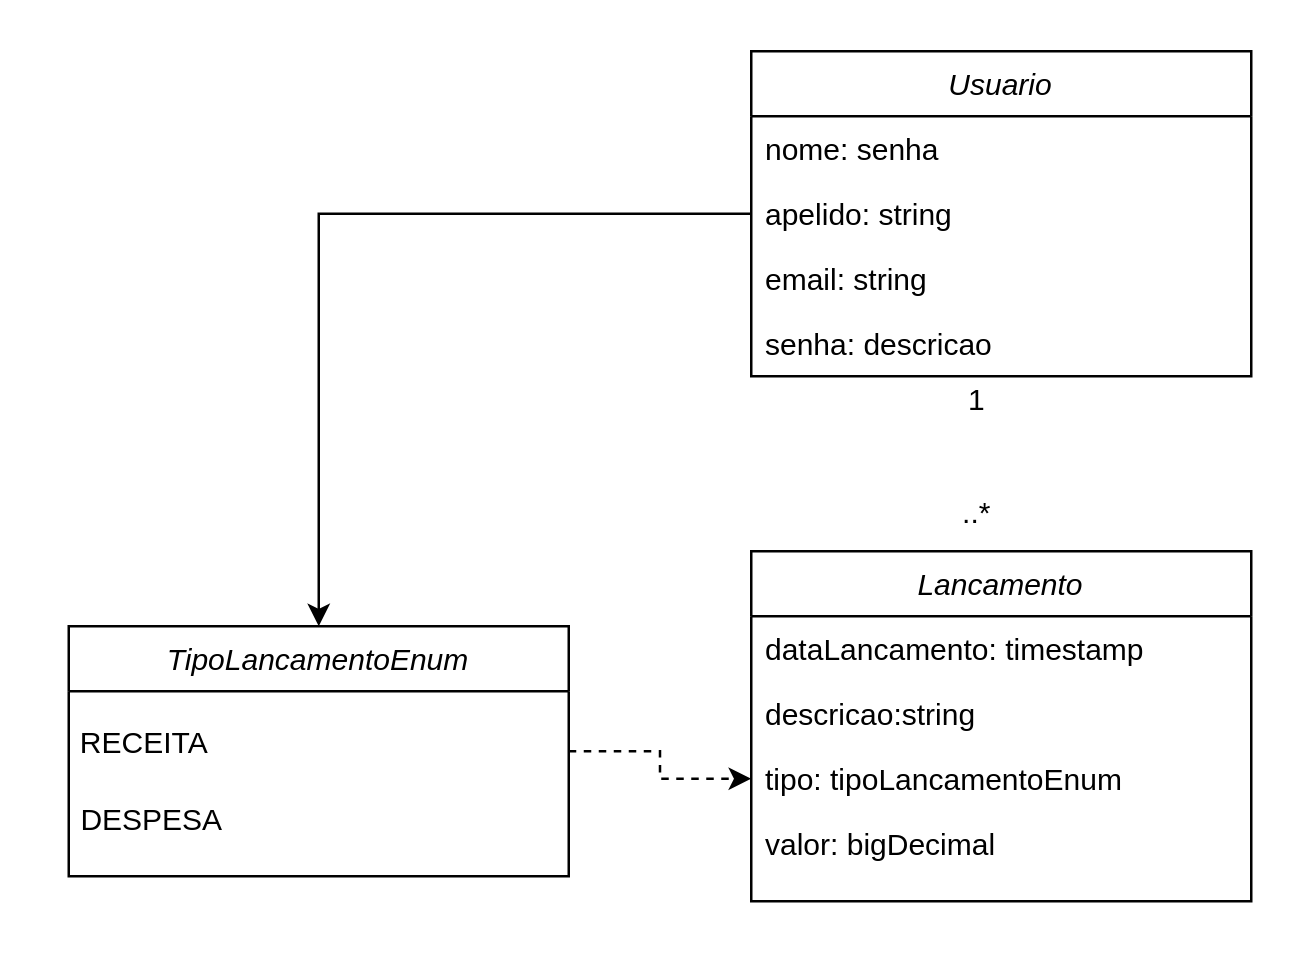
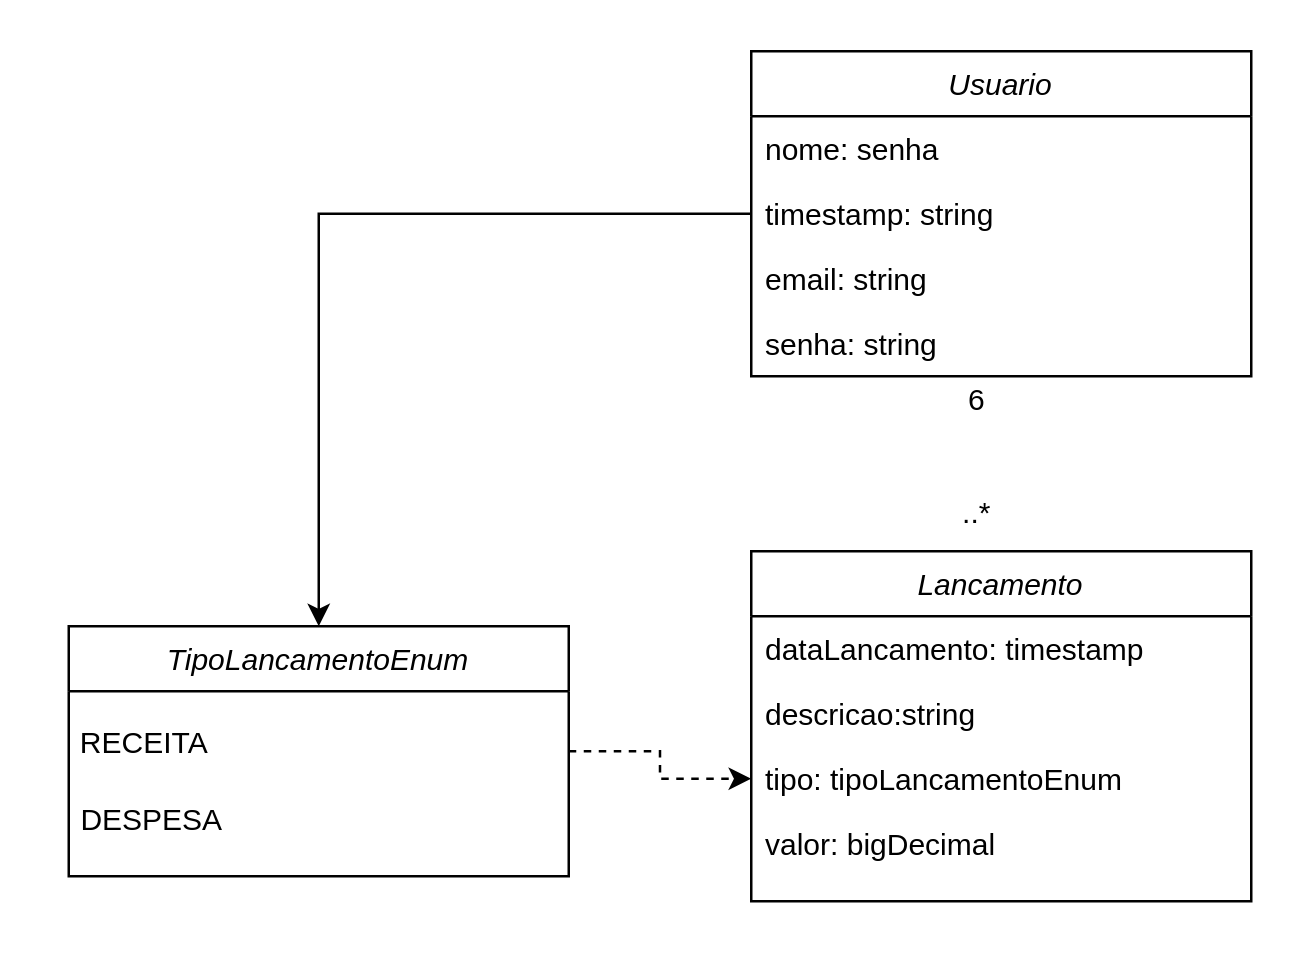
node "apelido: string": label "apelido: string" -> "timestamp: string"
node "senha: descricao": label "senha: descricao" -> "senha: string"
node "1": label "1" -> "6"
